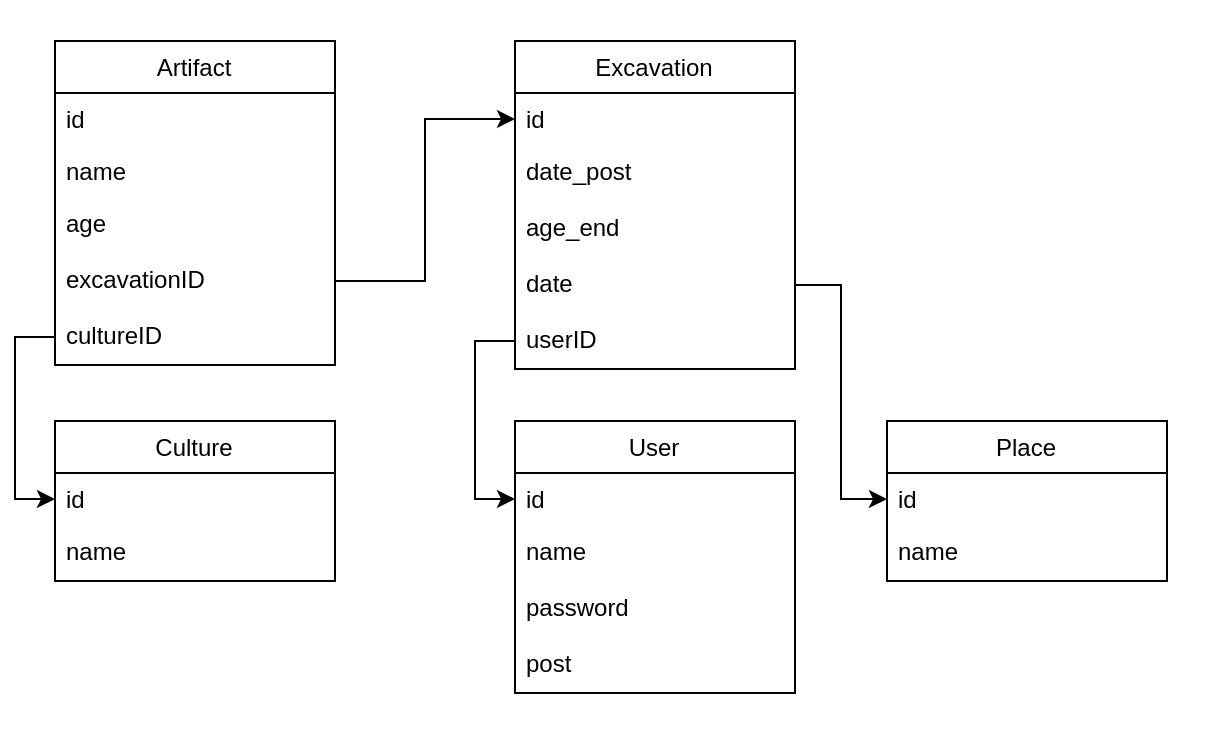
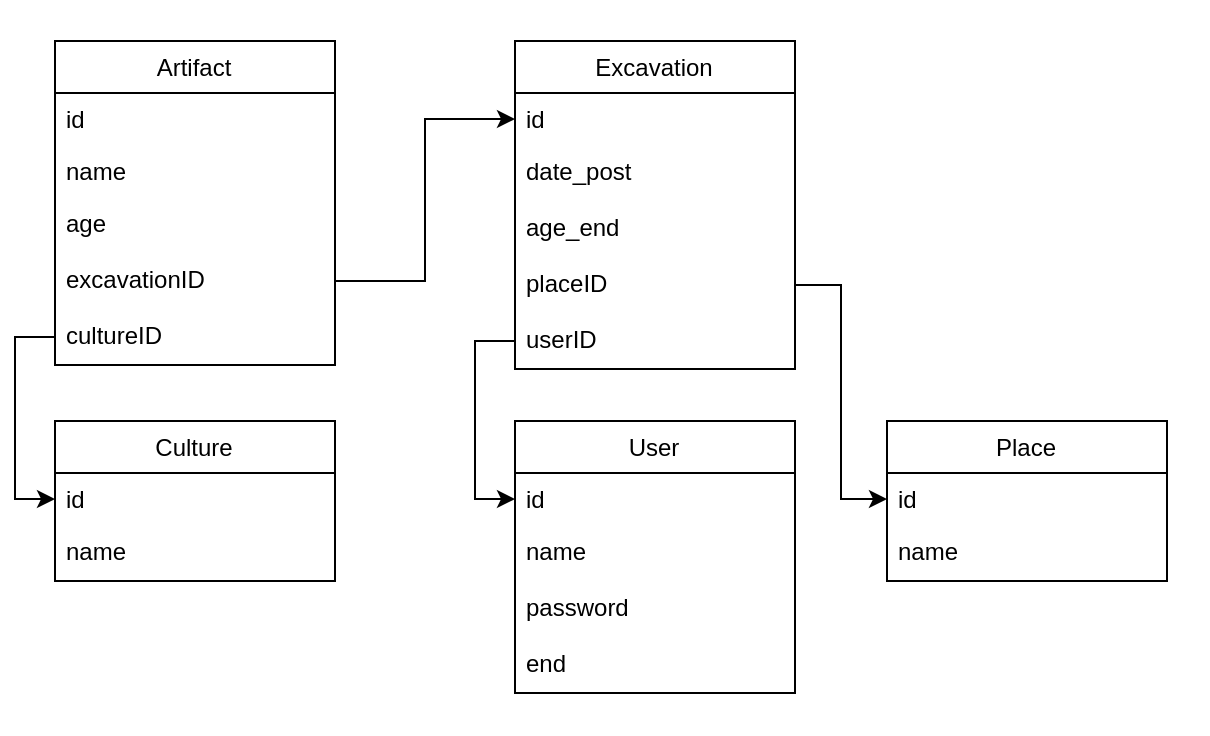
node "date": label "date" -> "placeID"
node "post": label "post" -> "end"
